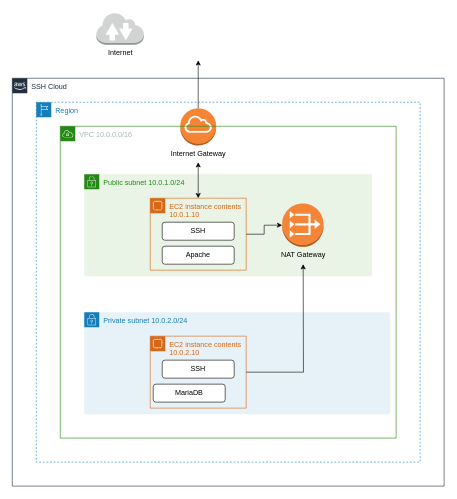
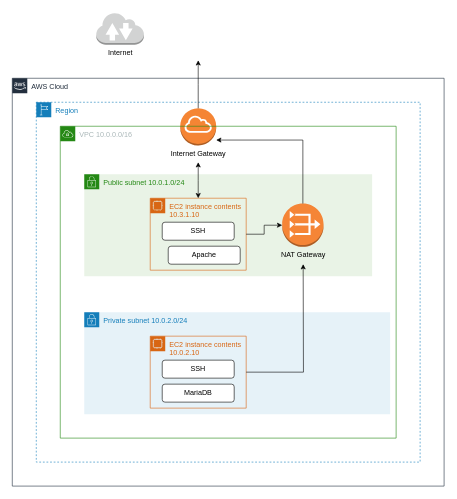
node "SSH Cloud": label "SSH Cloud" -> "AWS Cloud"
edge "NAT Gateway" -> "Internet Gateway": added
node "EC2 instance contents 10.0.1.10": label "EC2 instance contents 10.0.1.10" -> "EC2 instance contents 10.3.1.10"
node "Apache": moved (198, 255) -> (204, 255)
node "MariaDB": moved (189, 393) -> (198, 393)
